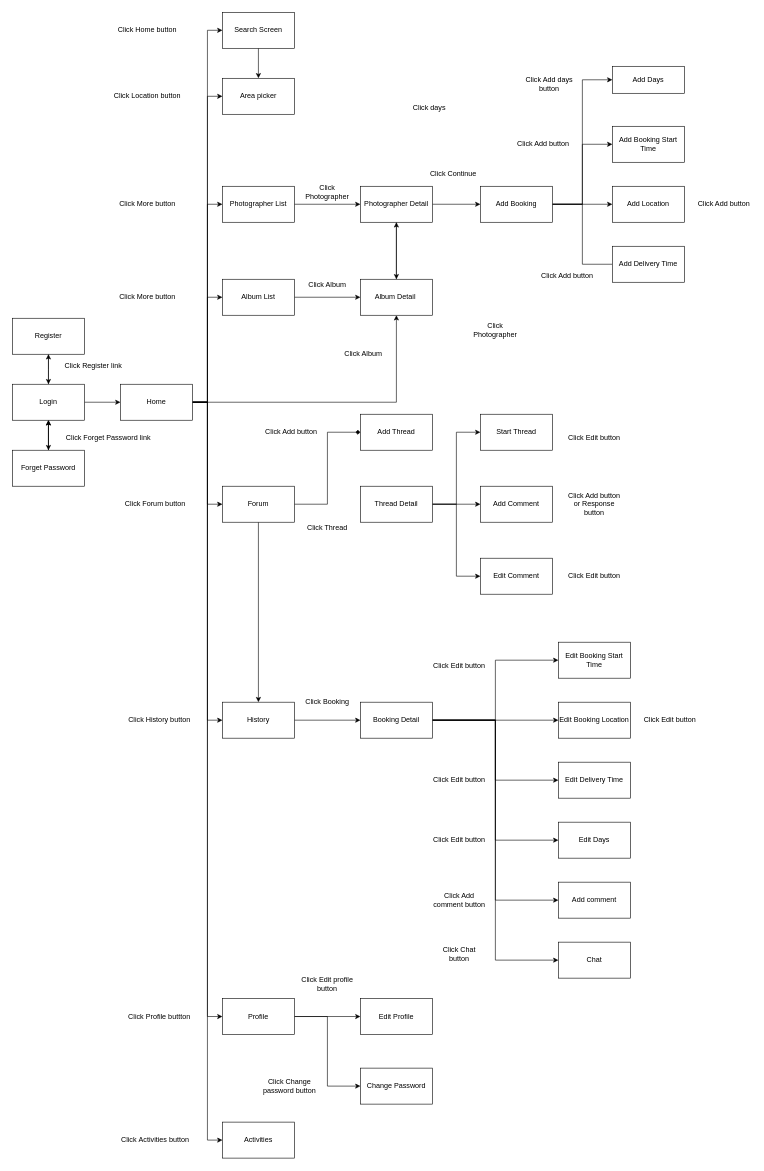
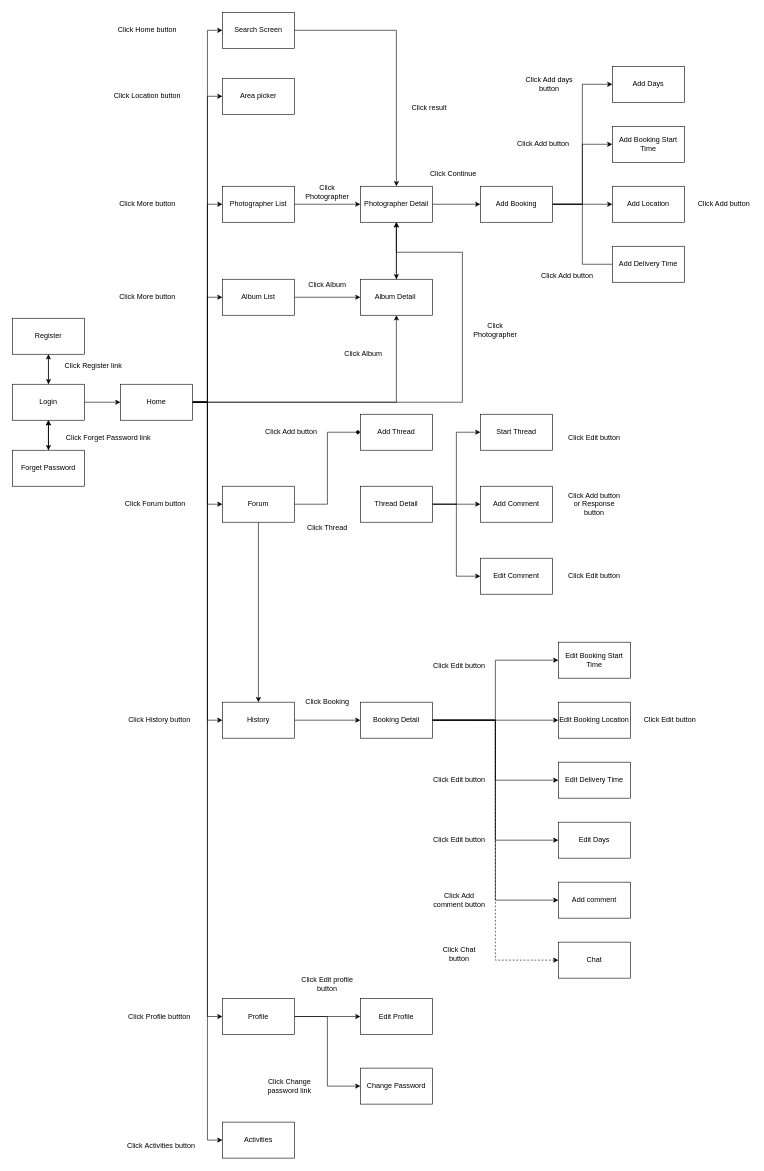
edge "Search Screen" -> "Area picker": now "Search Screen" -> "Photographer Detail"
node "Add Days": size 72x27 -> 72x36
node "Click days": label "Click days" -> "Click result"
edge "Home" -> "Photographer Detail": added
edge "Booking Detail" -> "Chat": style solid -> dashed
node "Click Change password button": label "Click Change password button" -> "Click Change password link"
node "Click Activities button": moved (155, 1140) -> (161, 1146)
